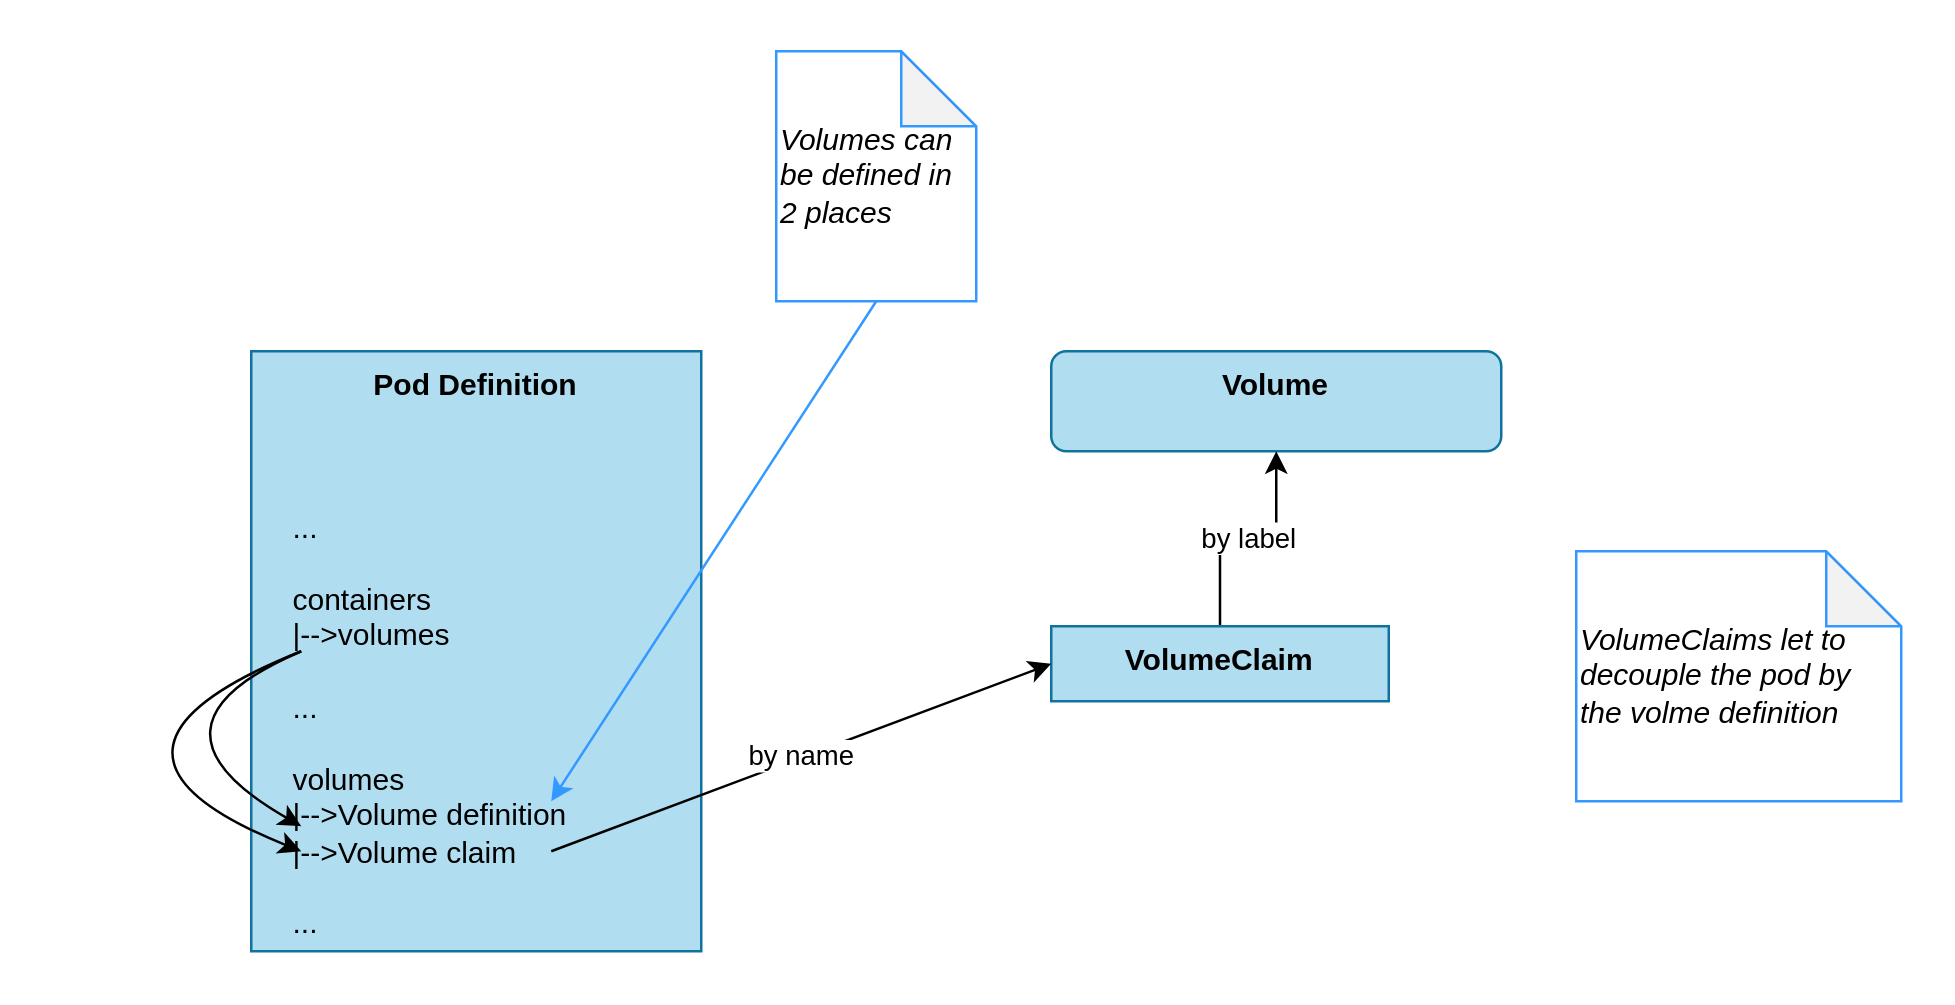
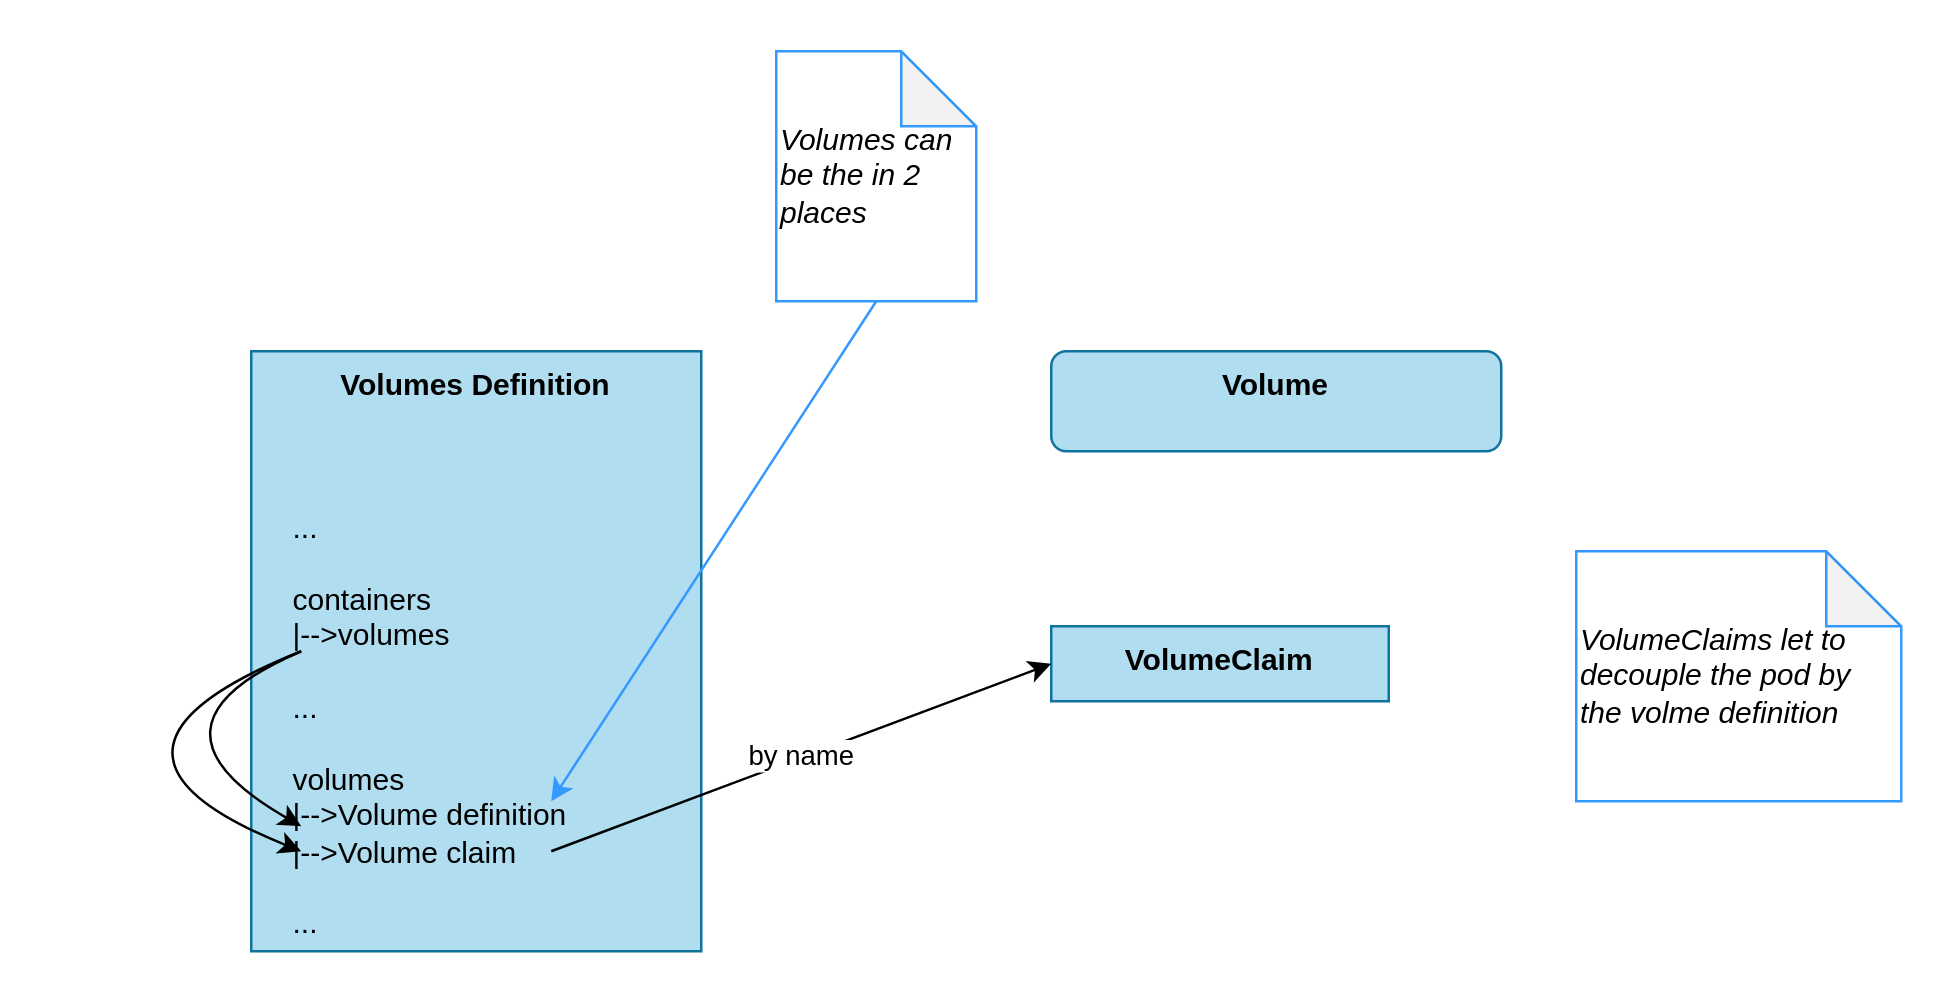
node "Volumes can be defined in 2 places": label "Volumes can be defined in 2 places" -> "Volumes can be the in 2 places"
node "Pod Definition": label "Pod Definition" -> "Volumes Definition"
edge "VolumeClaim" -> "Volume": removed, label "by label"
